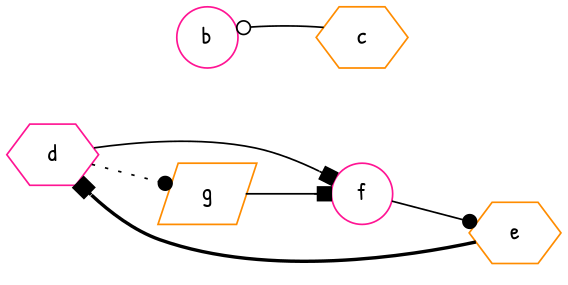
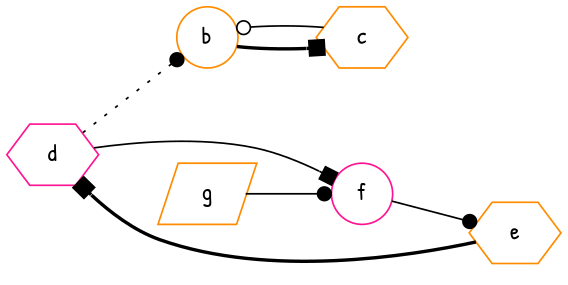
node "b": color deeppink -> darkorange
edge "b" -> "c": added
edge "d" -> "g": now "d" -> "b"
edge "g" -> "f": arrowhead box -> dot
